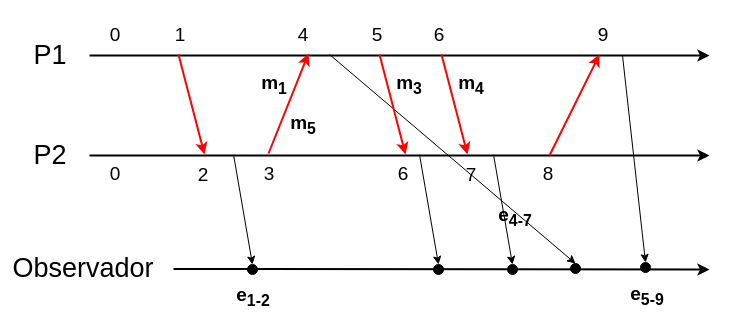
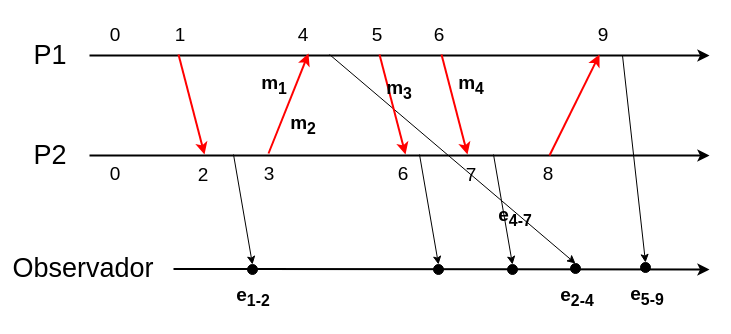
node "m3": moved (410, 86) -> (400, 91)
node "m5": label "m5" -> "m2"
node "e2-4": added
